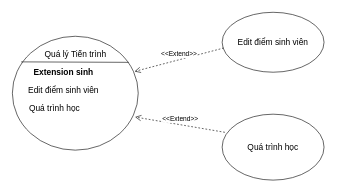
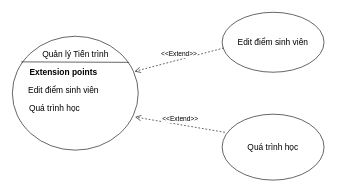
node "Quá lý Tiến trình": label "Quá lý Tiến trình" -> "Quản lý Tiến trình"
node "Extension sinh": label "Extension sinh" -> "Extension points"
